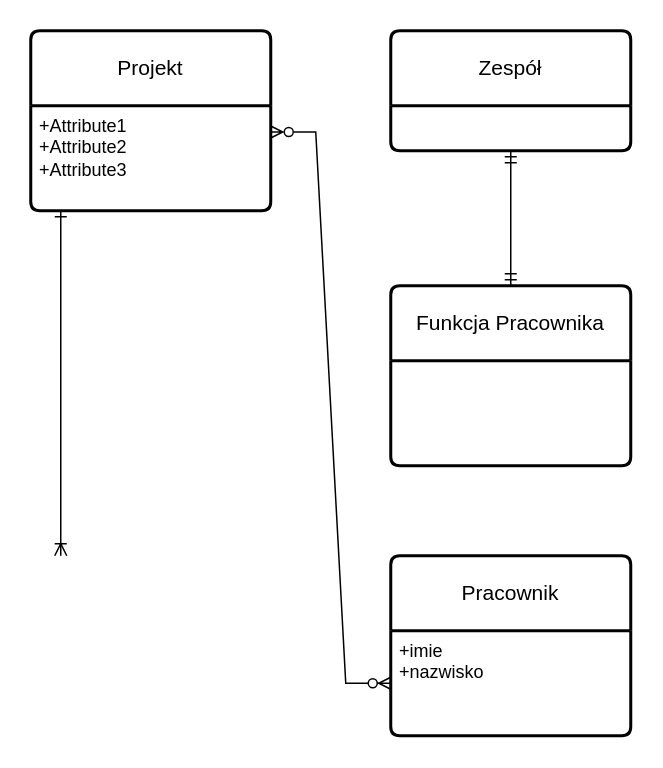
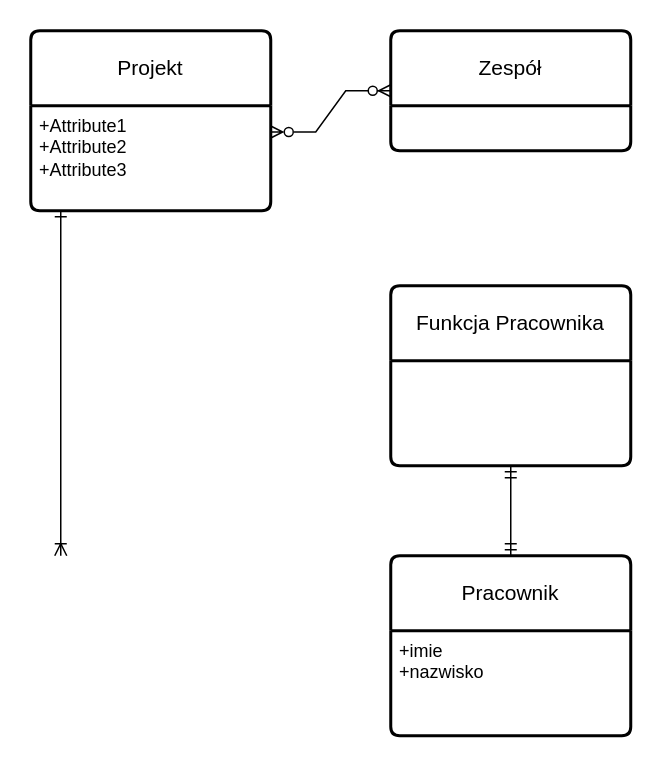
edge "Zespół" -- "Funkcja Pracownika": removed
edge "+Attribute1 +Attribute2 +Attribute3" -- "+imie +nazwisko": now "+Attribute1 +Attribute2 +Attribute3" -- "Zespół"
edge "Funkcja Pracownika" -- "Pracownik": added
